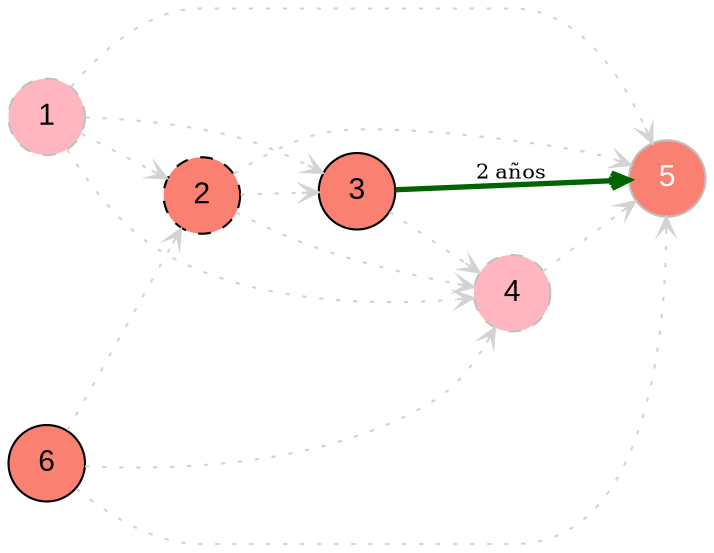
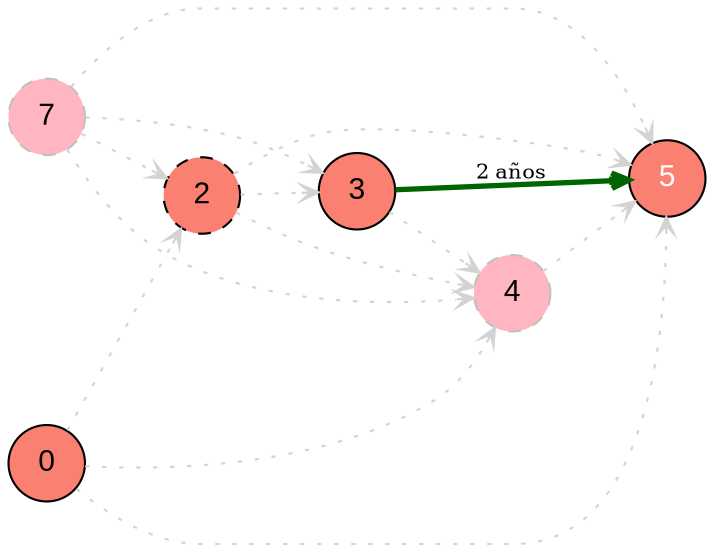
node "1": label "1" -> "7"
node "5": color gray -> black
node "6": label "6" -> "0"
